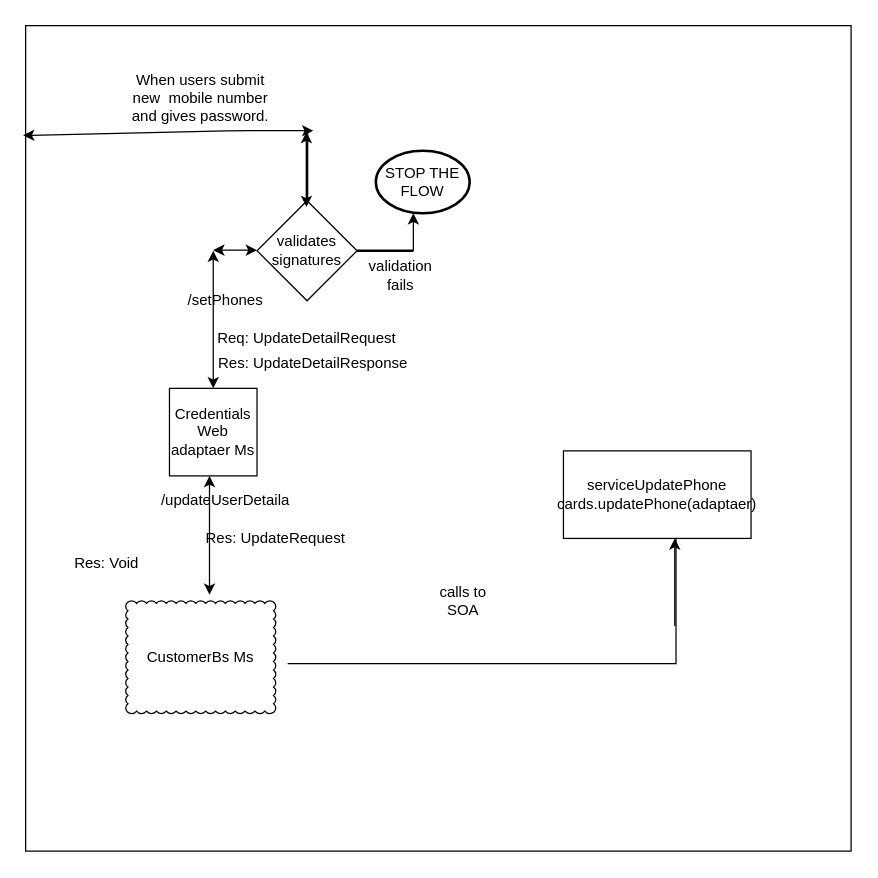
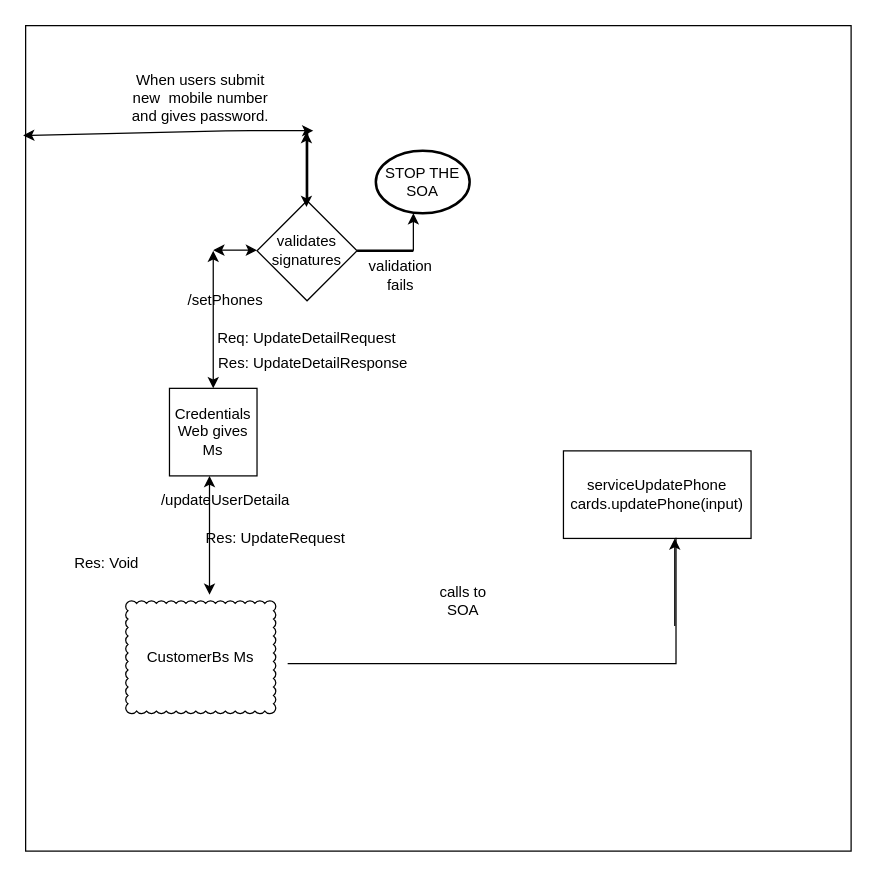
node "STOP THE FLOW": label "STOP THE FLOW" -> "STOP THE SOA"
node "Credentials Web adaptaer Ms": label "Credentials Web adaptaer Ms" -> "Credentials Web gives Ms"
node "serviceUpdatePhone cards.updatePhone(adaptaer)": label "serviceUpdatePhone cards.updatePhone(adaptaer)" -> "serviceUpdatePhone cards.updatePhone(input)"
